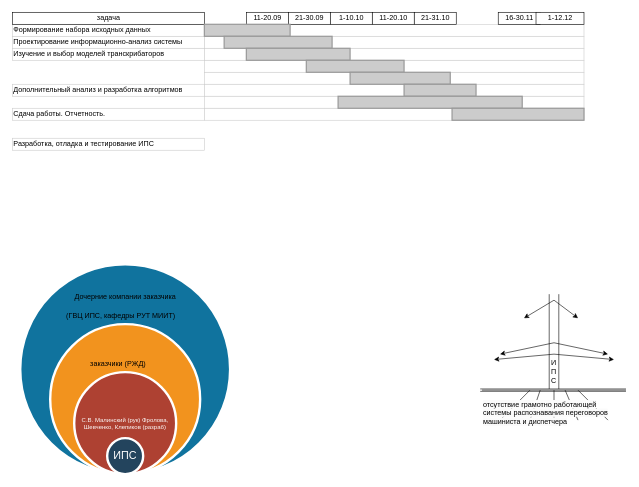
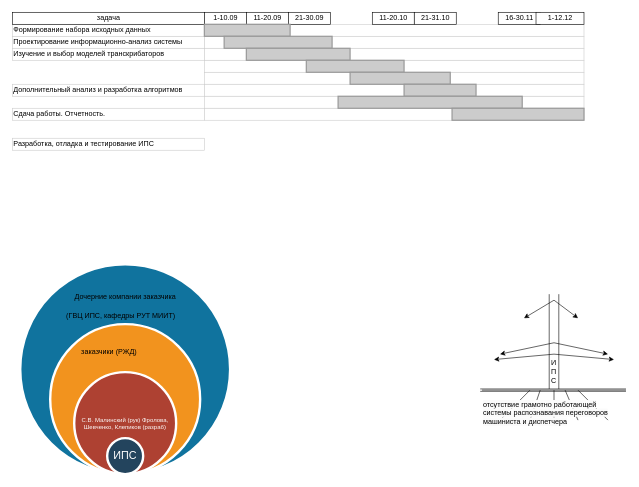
node "1-10.09": added
node "1-10.10": removed
node "заказчики (РЖД)": moved (125, 360) -> (116, 348)
